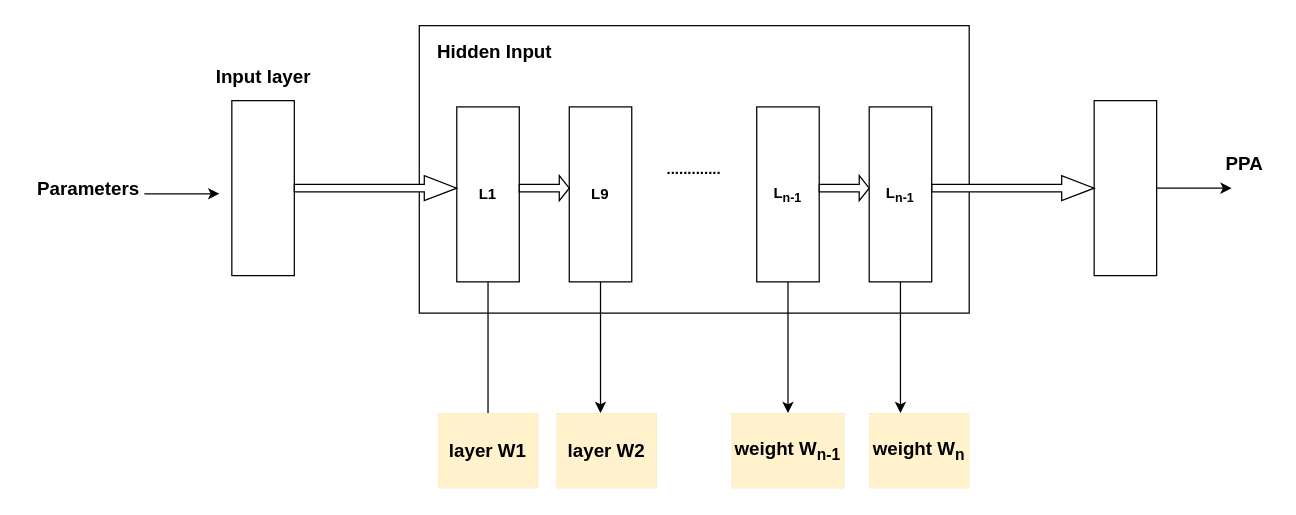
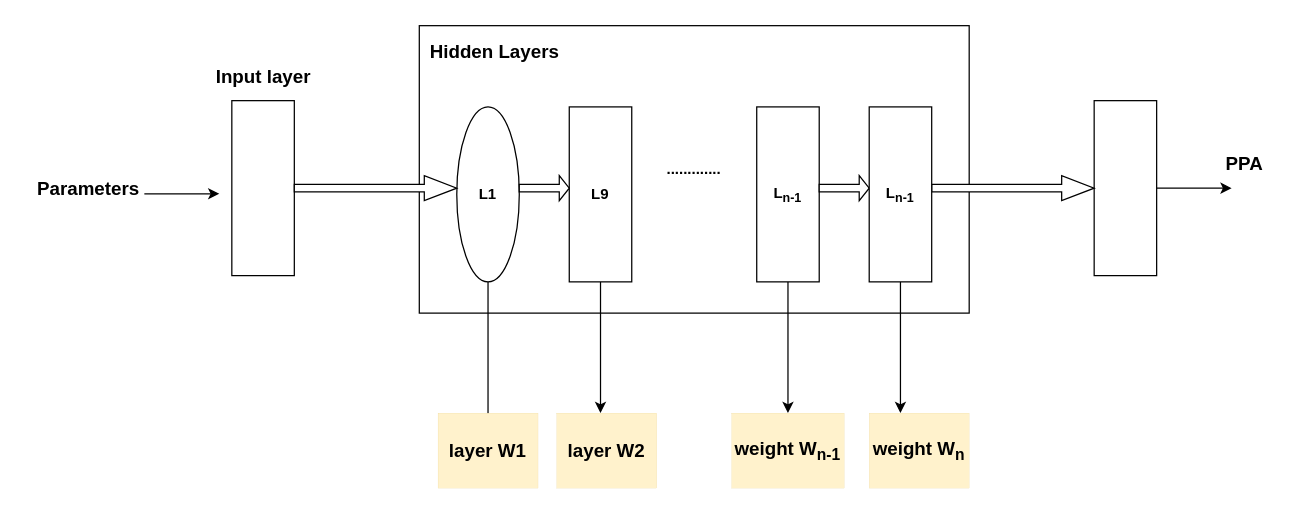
node "Hidden Input": label "Hidden Input" -> "Hidden Layers"
node "L1": shape rectangle -> ellipse
